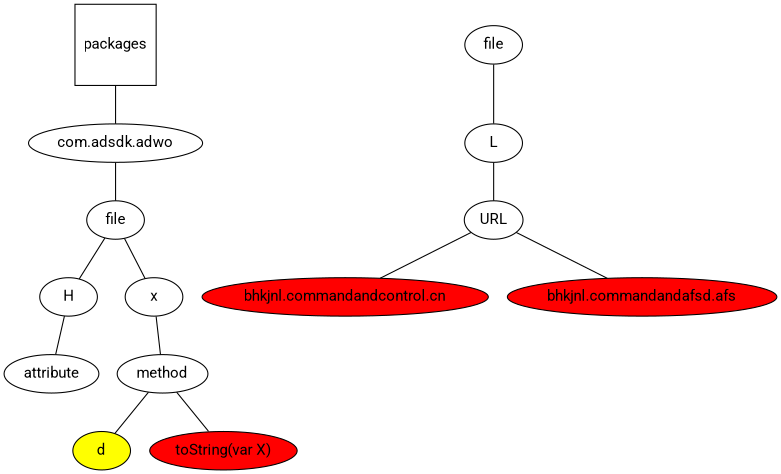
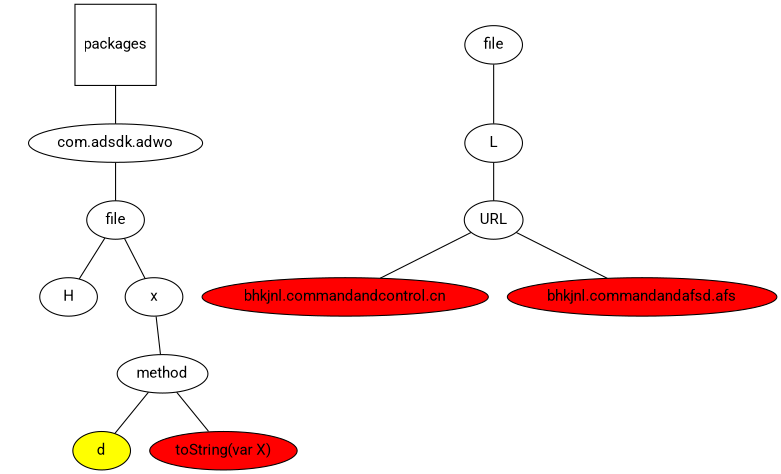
node "attribute": removed
